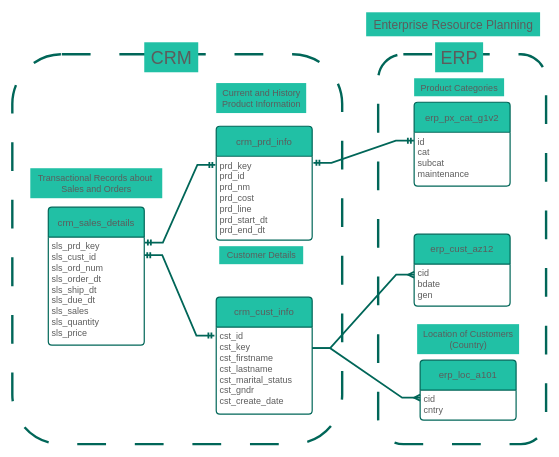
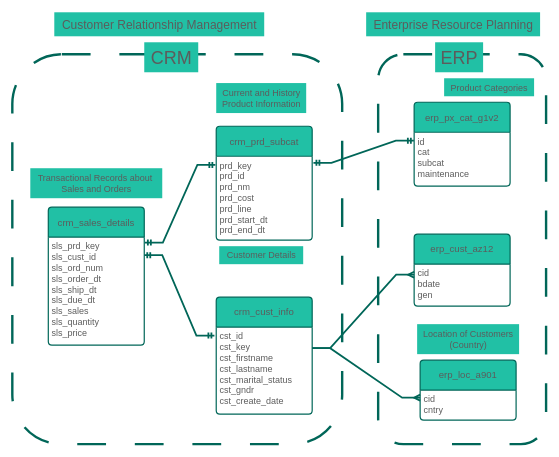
node "Customer Relationship Management": added
node "Product Categories": moved (459, 87) -> (489, 87)
node "crm_prd_info": label "crm_prd_info" -> "crm_prd_subcat"
node "erp_loc_a101": label "erp_loc_a101" -> "erp_loc_a901"
